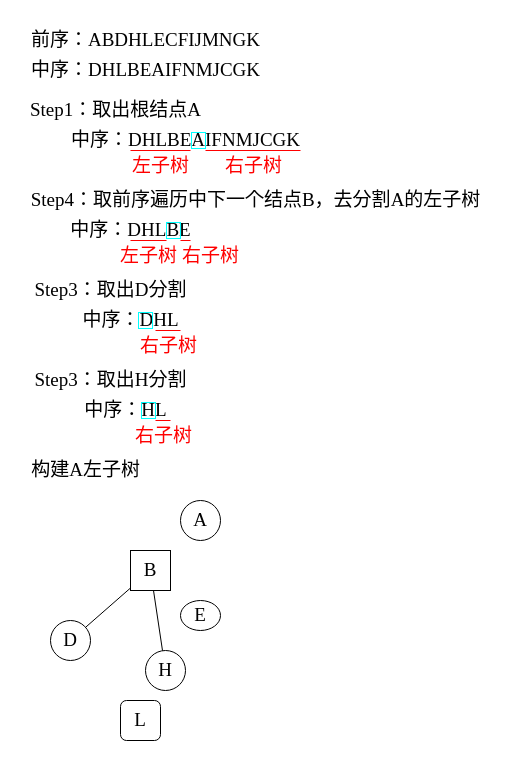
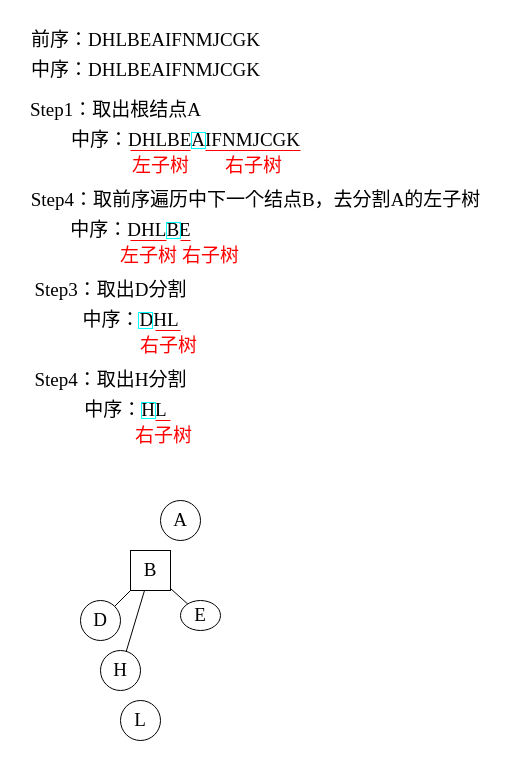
node "前序：ABDHLECFIJMNGK": label "前序：ABDHLECFIJMNGK" -> "前序：DHLBEAIFNMJCGK"
node "Step3：取出H分割": label "Step3：取出H分割" -> "Step4：取出H分割"
node "构建A左子树": removed
node "A": moved (201, 521) -> (181, 521)
edge "B" -- "E": added
node "D": moved (71, 641) -> (101, 621)
node "H": moved (166, 671) -> (121, 671)
node "L": shape rounded rectangle -> ellipse
